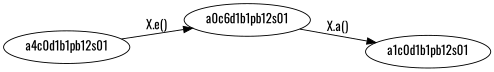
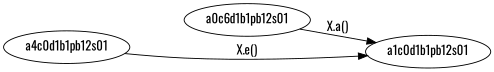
edge "a4c0d1b1pb12s01" -> "a0c6d1b1pb12s01": now "a4c0d1b1pb12s01" -> "a1c0d1b1pb12s01"
